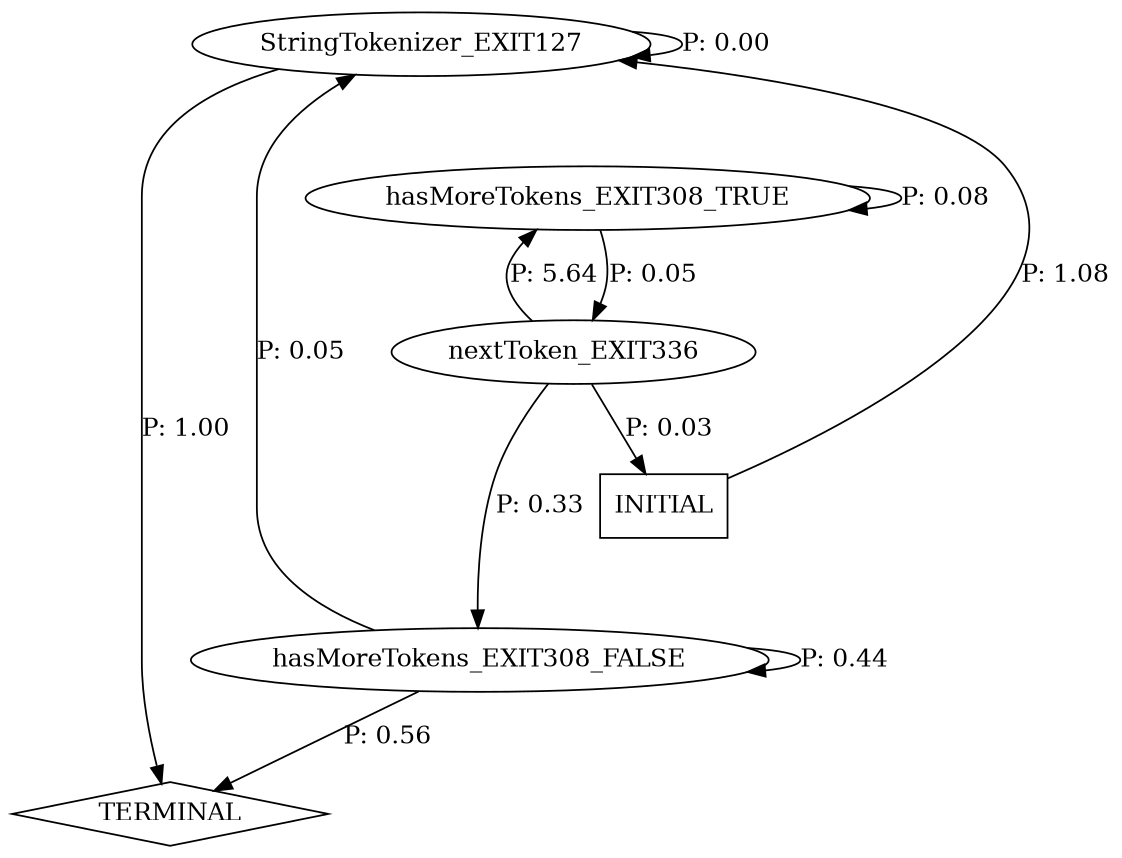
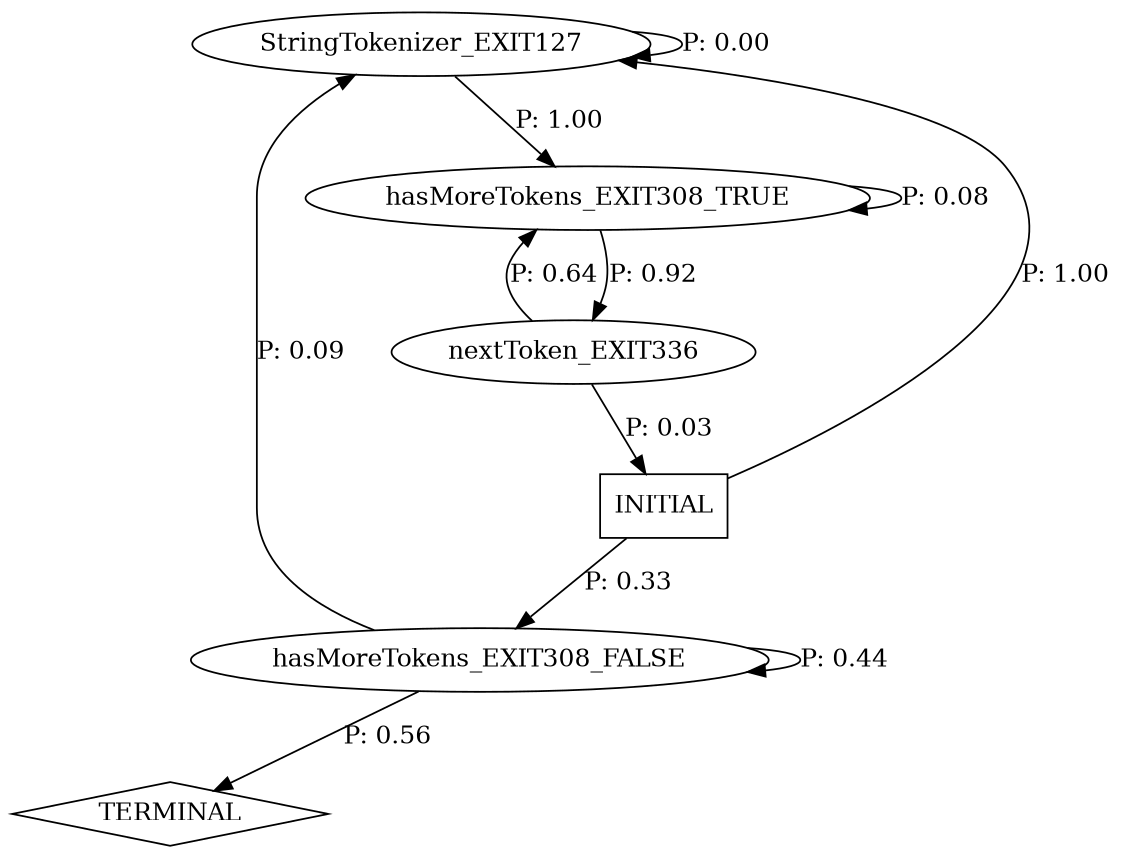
edge "nextToken_EXIT336" -> "hasMoreTokens_EXIT308_TRUE": label "P: 5.64" -> "P: 0.64"
edge "hasMoreTokens_EXIT308_TRUE" -> "nextToken_EXIT336": label "P: 0.05" -> "P: 0.92"
edge "INITIAL" -> "StringTokenizer_EXIT127": label "P: 1.08" -> "P: 1.00"
edge "hasMoreTokens_EXIT308_FALSE" -> "StringTokenizer_EXIT127": label "P: 0.05" -> "P: 0.09"
edge "StringTokenizer_EXIT127" -> "TERMINAL": now "StringTokenizer_EXIT127" -> "hasMoreTokens_EXIT308_TRUE"
edge "nextToken_EXIT336" -> "hasMoreTokens_EXIT308_FALSE": now "INITIAL" -> "hasMoreTokens_EXIT308_FALSE"
